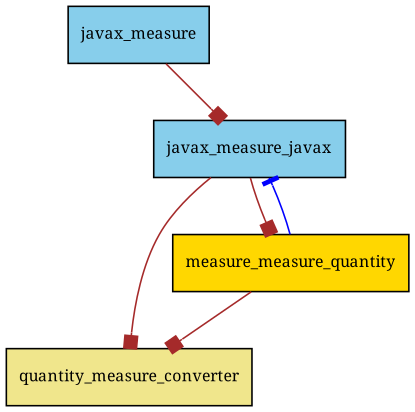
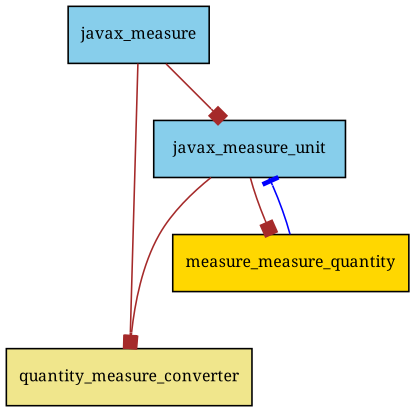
node "javax_measure_javax": label "javax_measure_javax" -> "javax_measure_unit"
edge "measure_measure_quantity" -> "quantity_measure_converter": now "javax_measure" -> "quantity_measure_converter"
